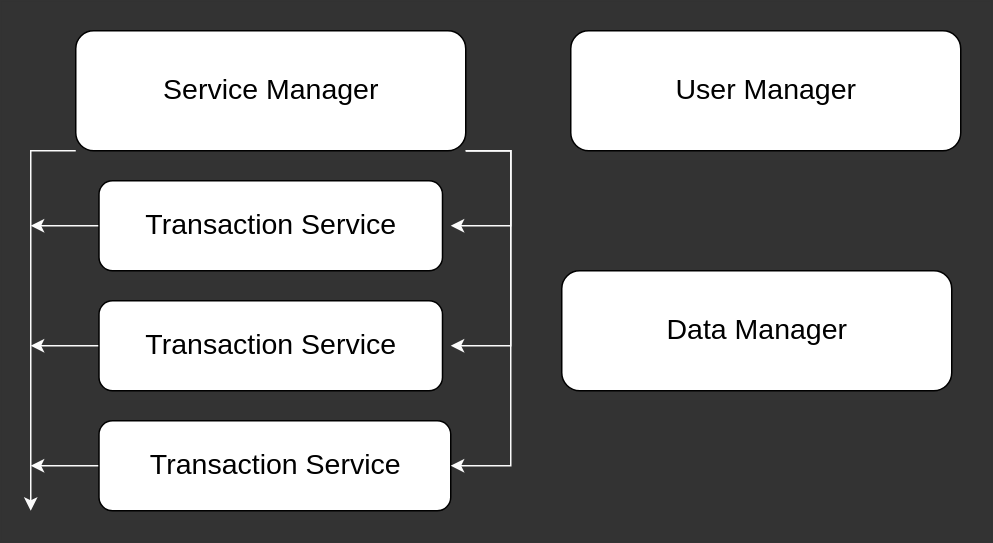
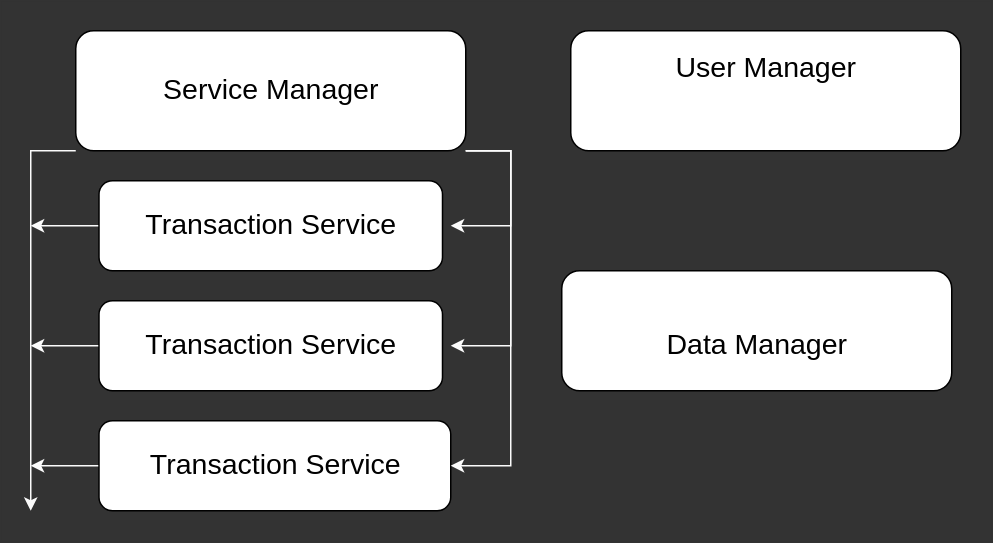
node "User Manager": moved (766, 91) -> (766, 68)
node "Data Manager": moved (757, 331) -> (757, 346)
